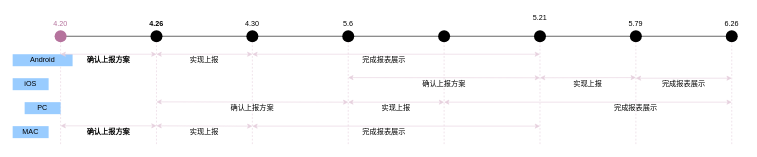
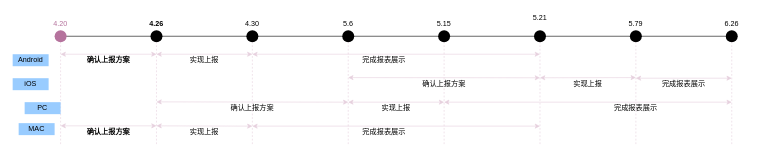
node "5.15": added
node "Android": size 60x12 -> 36x12
node "MAC": moved (30, 132) -> (36, 129)
